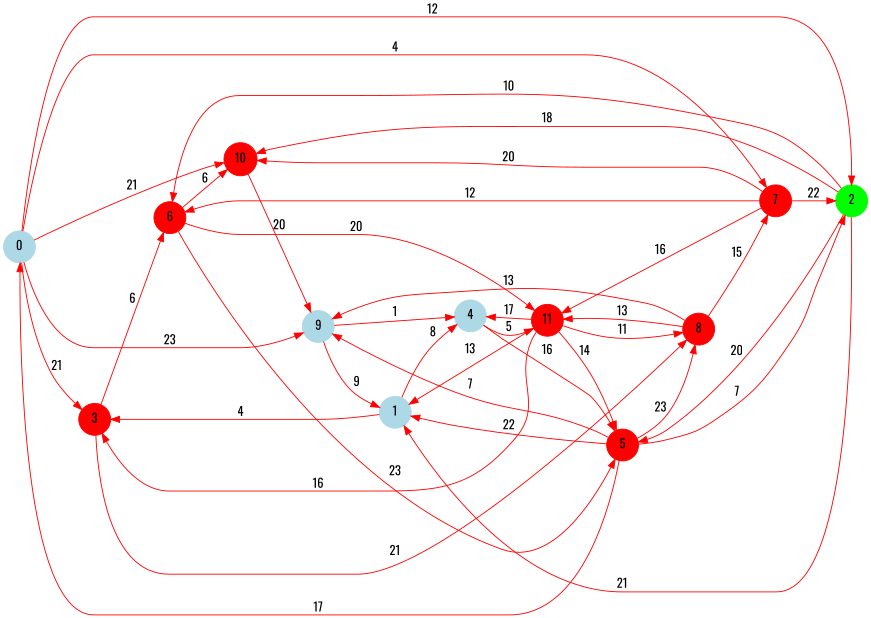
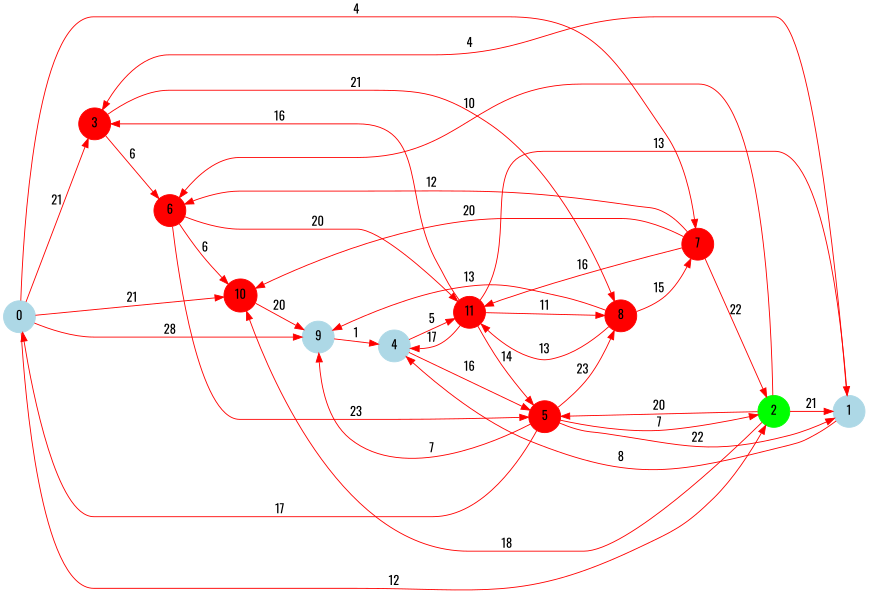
edge "0" -> "9": label "23" -> "28"
edge "9" -> "1": removed, label "9"
